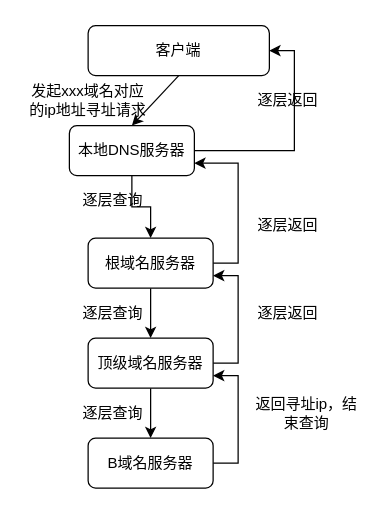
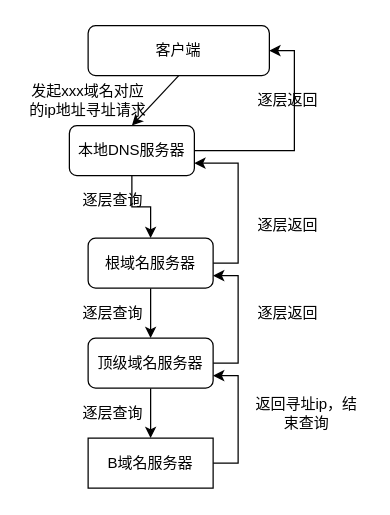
node "B域名服务器": shape rounded rectangle -> rectangle
